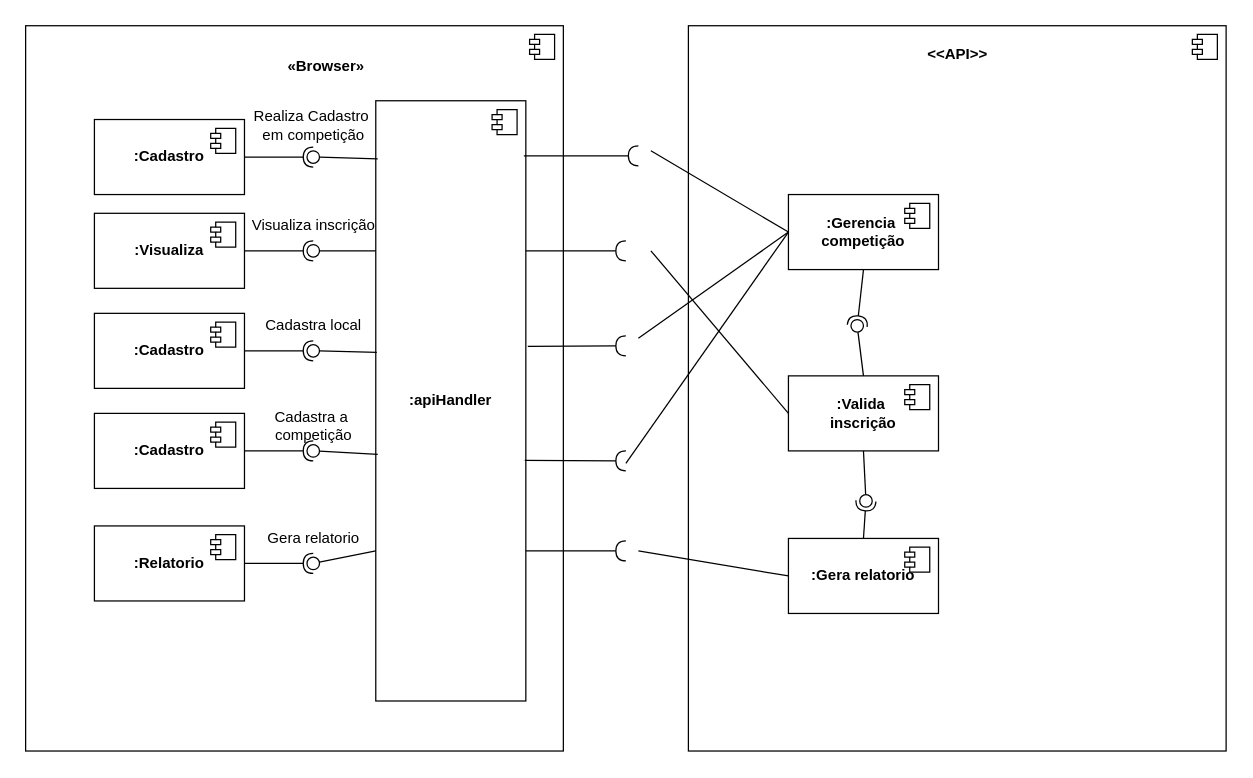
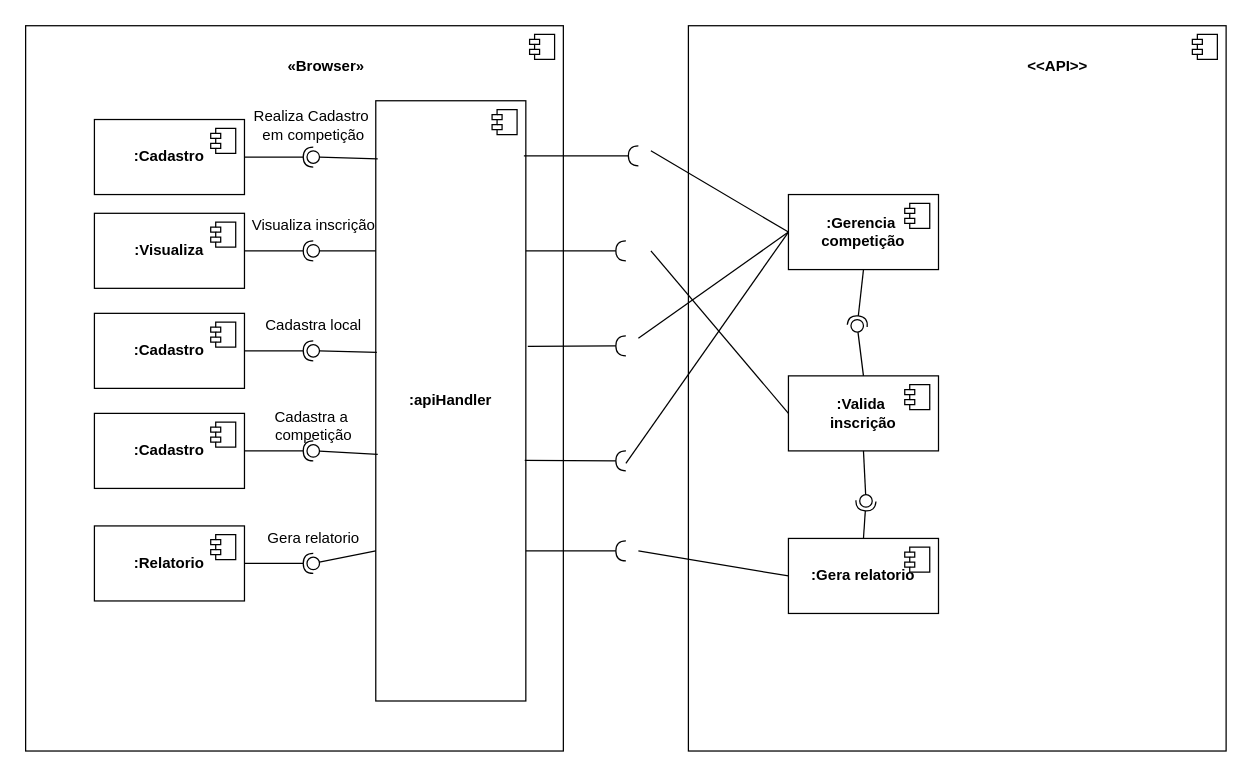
node "<<API>>": moved (957, 54) -> (1057, 67)
